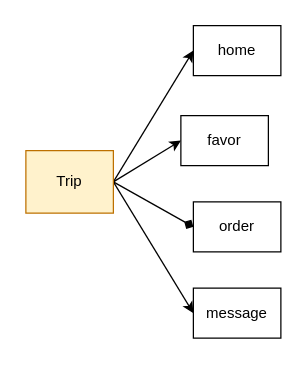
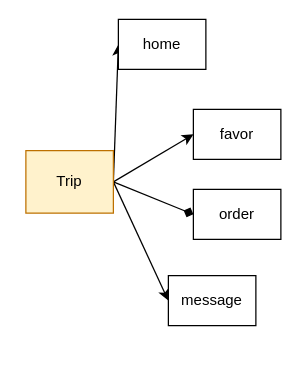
node "home": moved (237, 51) -> (162, 44)
node "favor": moved (224, 141) -> (237, 134)
node "order": moved (237, 227) -> (237, 214)
node "message": moved (237, 313) -> (212, 301)
